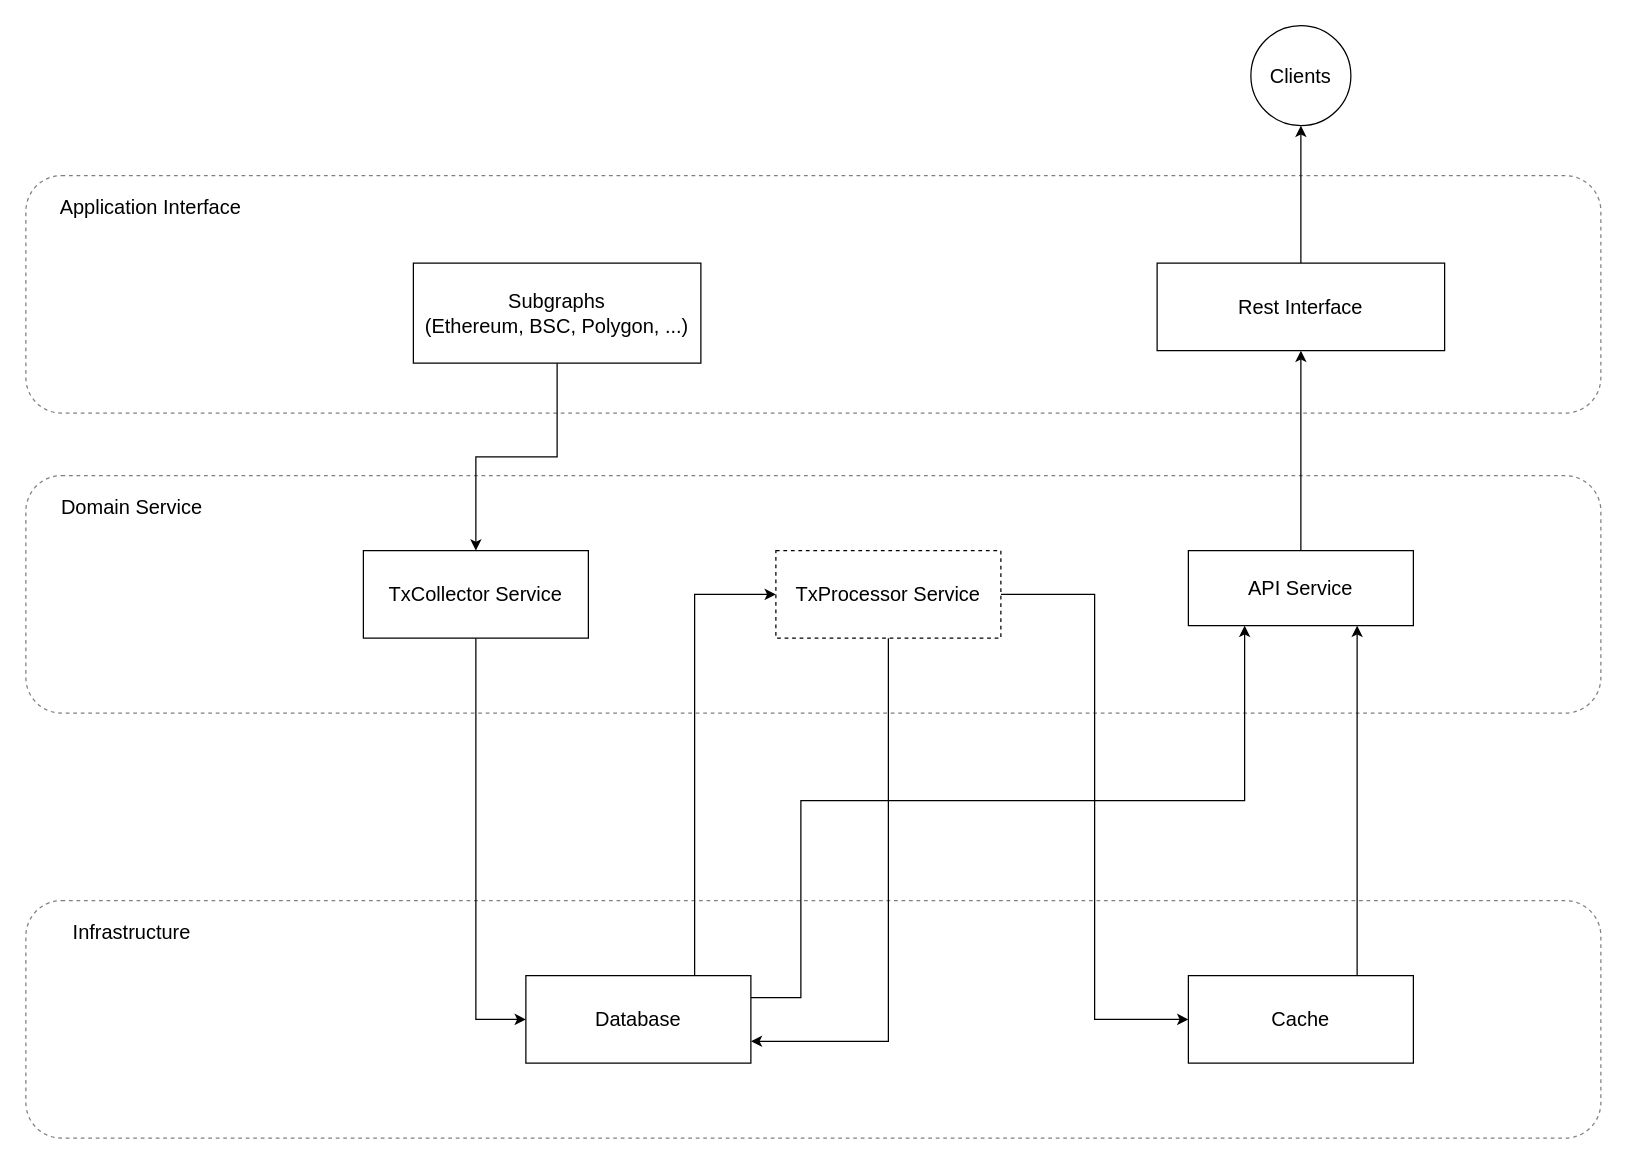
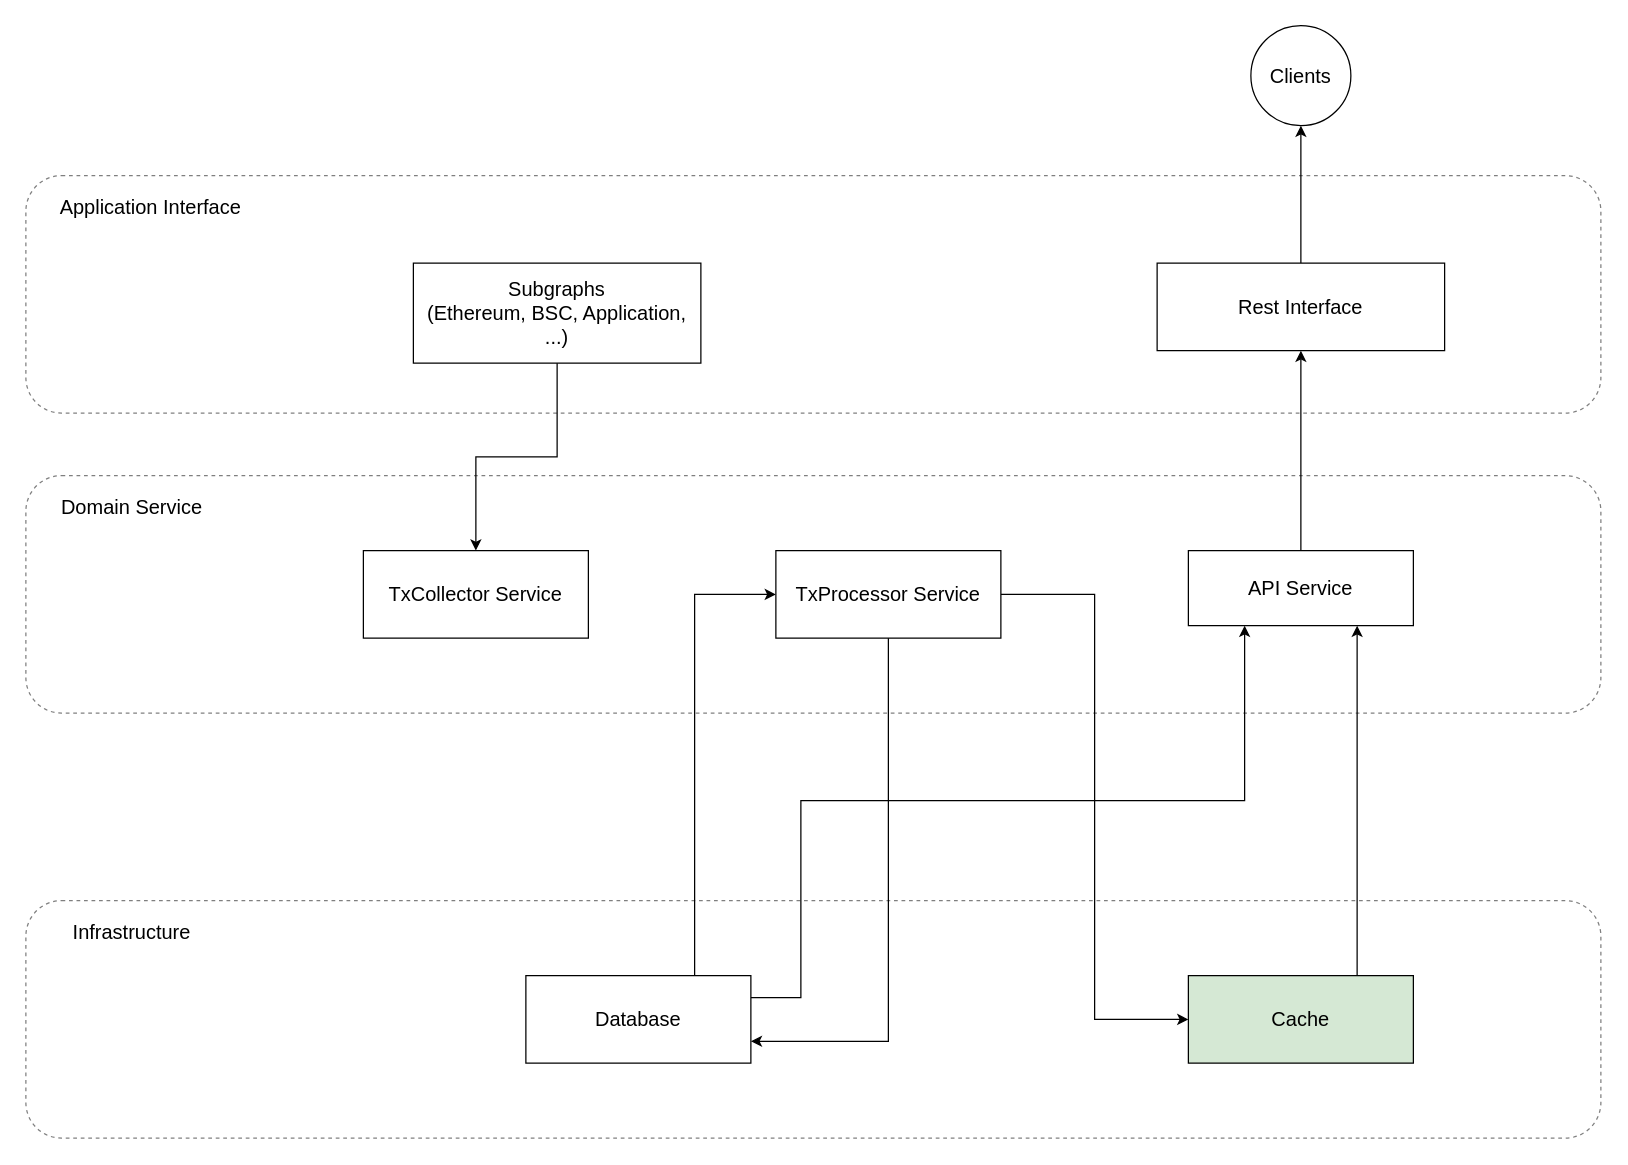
node "Subgraphs (Ethereum, BSC, Polygon, ...)": label "Subgraphs (Ethereum, BSC, Polygon, ...)" -> "Subgraphs (Ethereum, BSC, Application, ...)"
node "TxProcessor Service": style dashed -> solid
edge "TxCollector Service" -> "Database": removed
node "Cache": fillcolor #ffffff -> #d5e8d4
